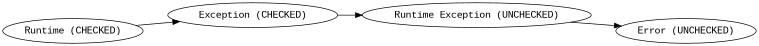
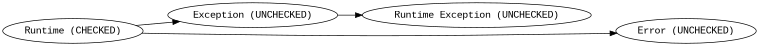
node "Exception (CHECKED)": label "Exception (CHECKED)" -> "Exception (UNCHECKED)"
edge "Runtime Exception (UNCHECKED)" -> "Error (UNCHECKED)": now "Runtime (CHECKED)" -> "Error (UNCHECKED)"
